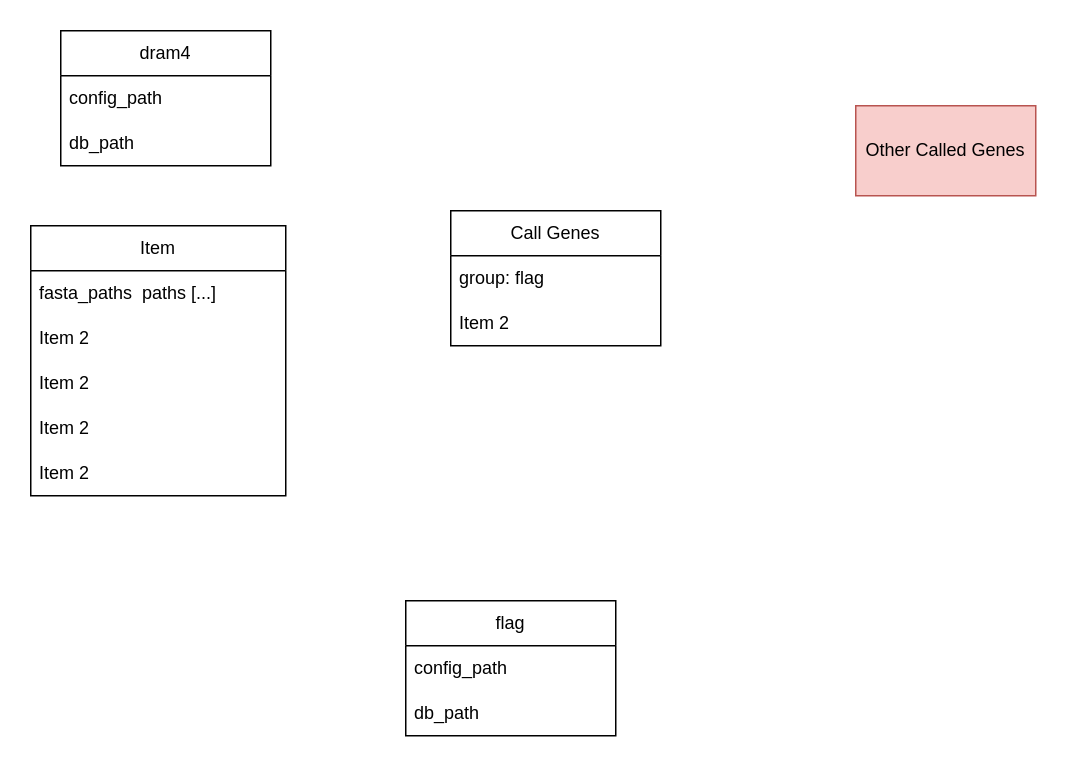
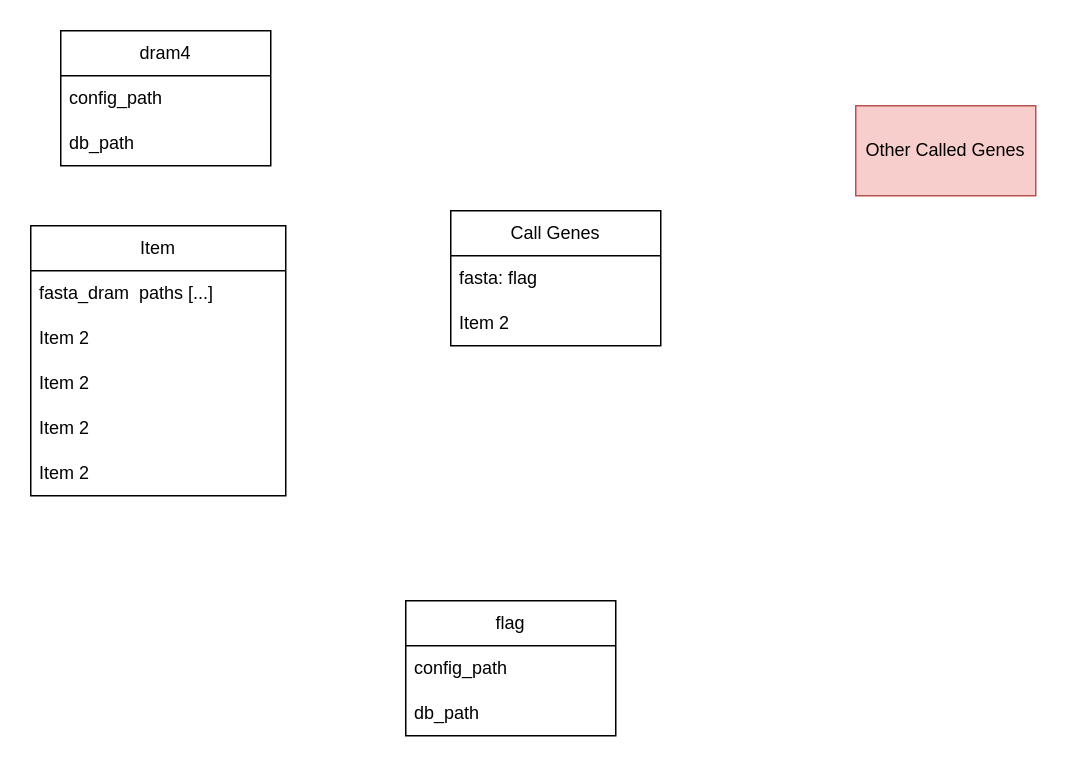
node "group: flag": label "group: flag" -> "fasta: flag"
node "fasta_paths paths [...]": label "fasta_paths paths [...]" -> "fasta_dram paths [...]"
